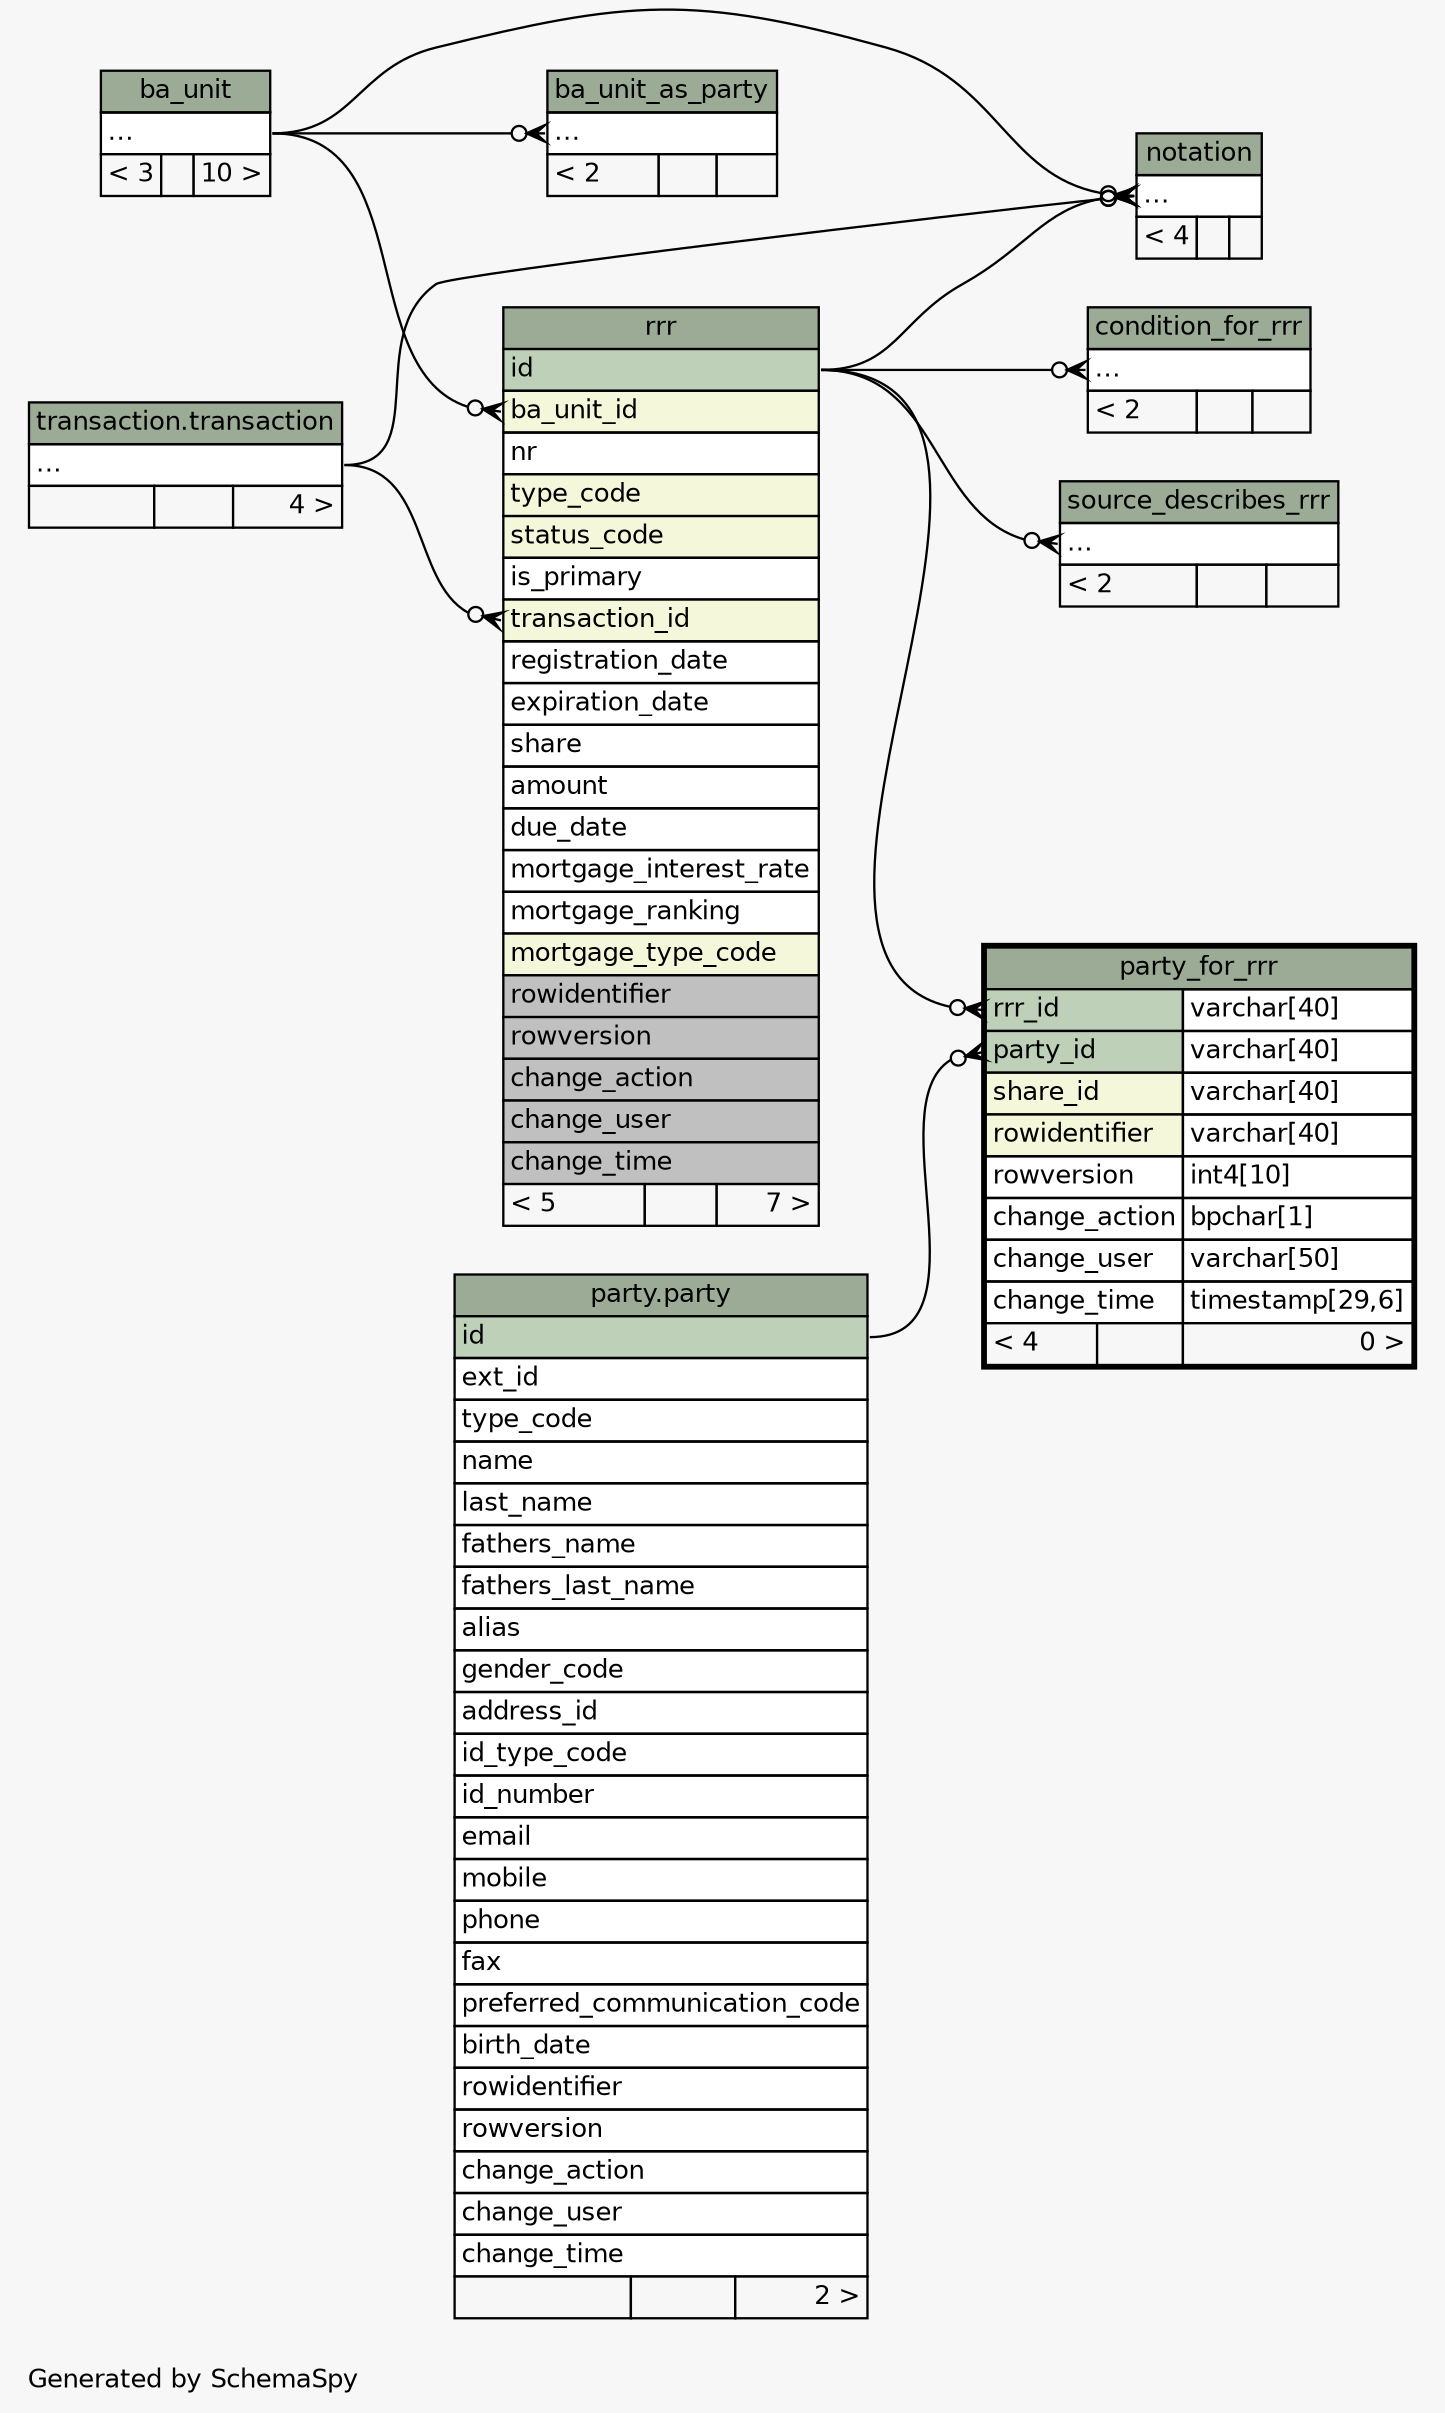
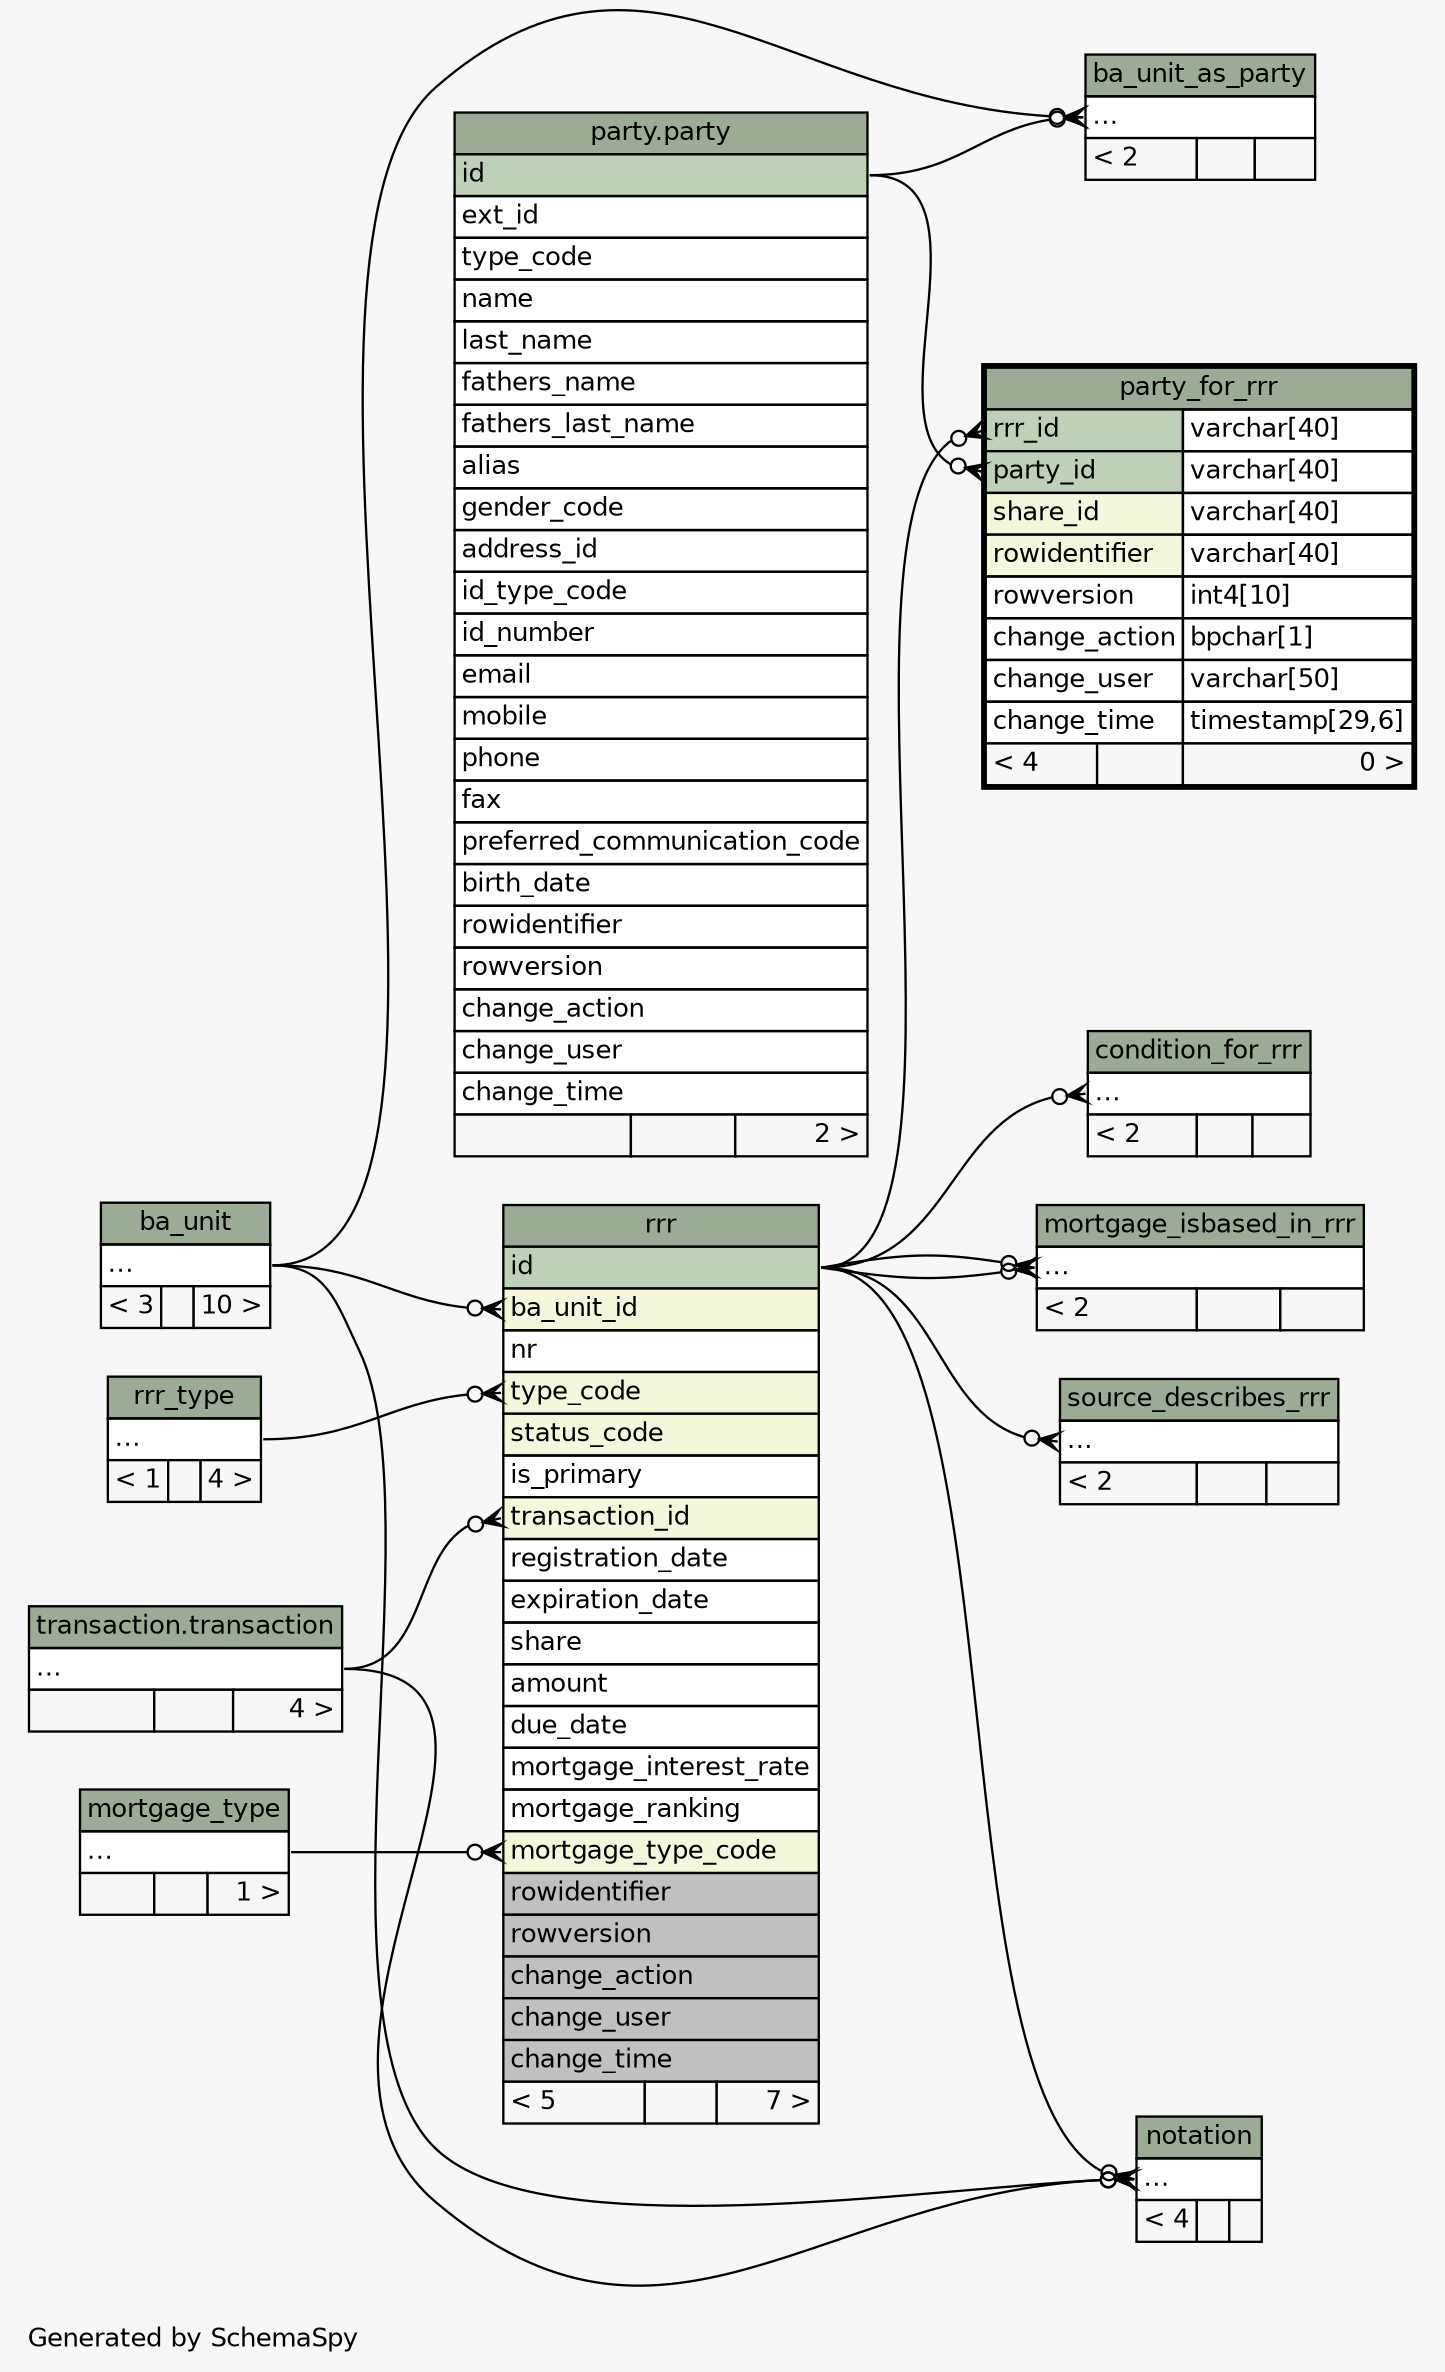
edge "party.party" -> "ba_unit_as_party": added
node "mortgage_isbased_in_rrr": added
node "rrr_type": added
node "mortgage_type": added
